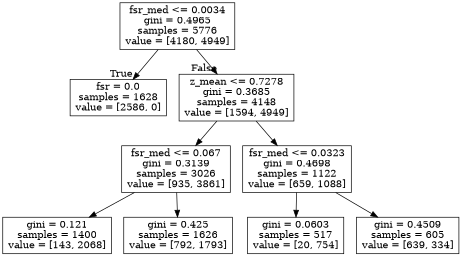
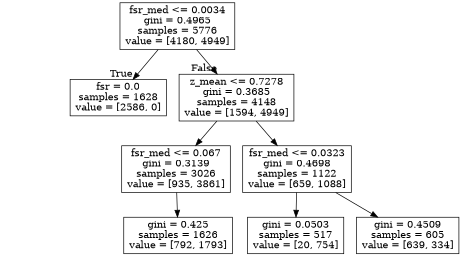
node "gini = 0.121 samples = 1400 value = [143, 2068]": removed
node "gini = 0.0603 samples = 517 value = [20, 754]": label "gini = 0.0603 samples = 517 value = [20, 754]" -> "gini = 0.0503 samples = 517 value = [20, 754]"
